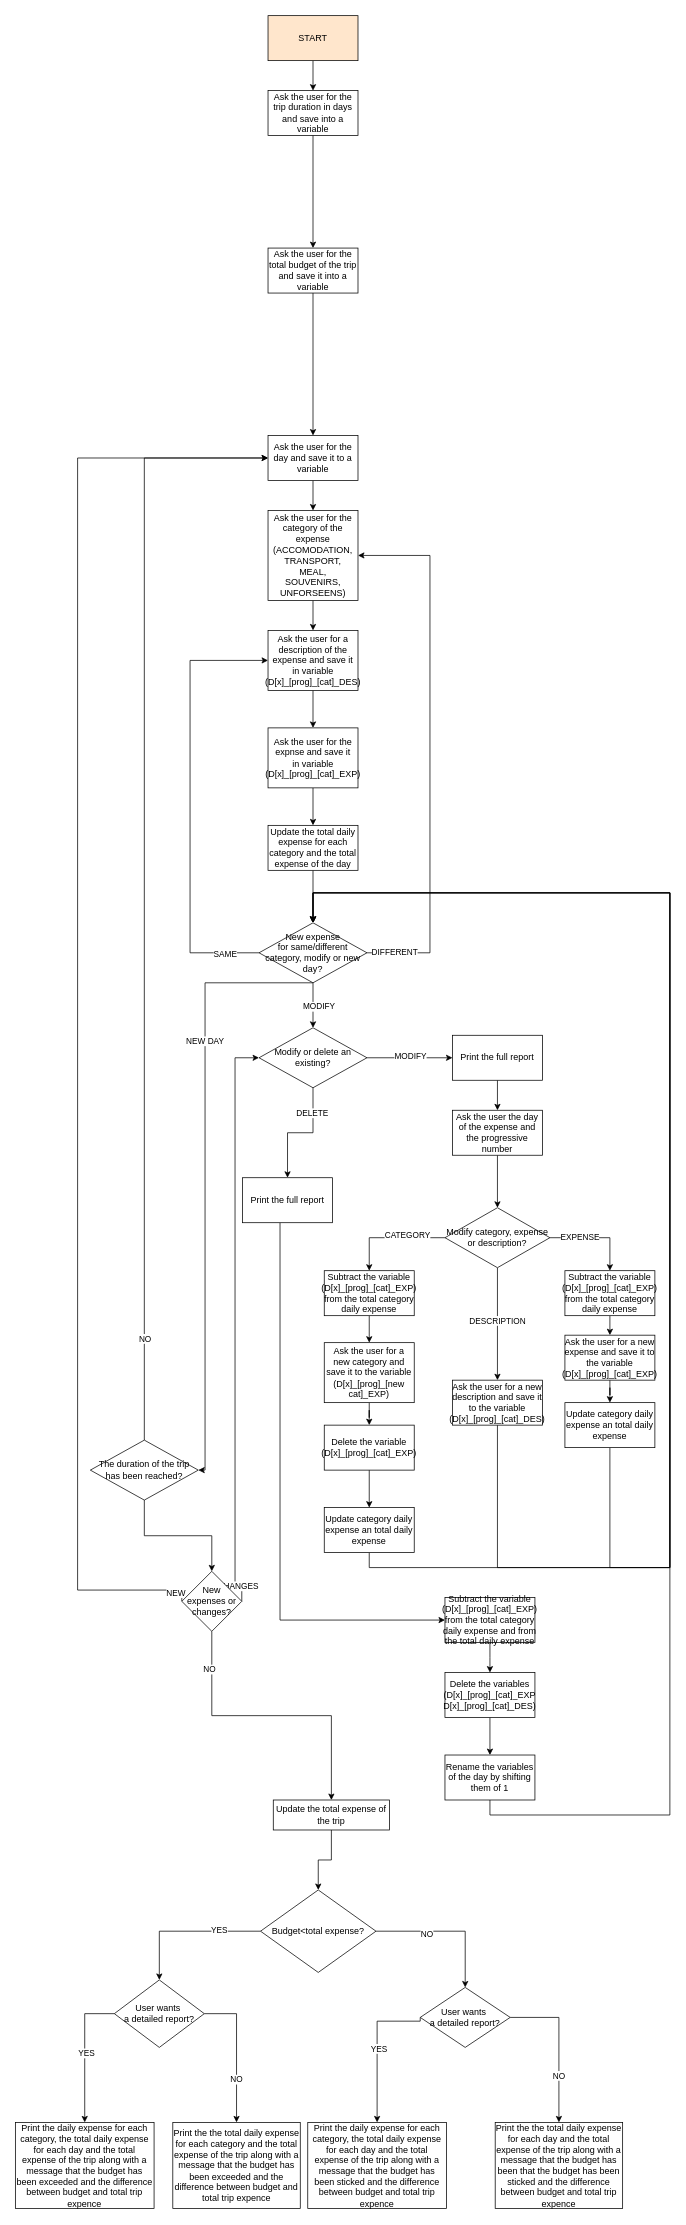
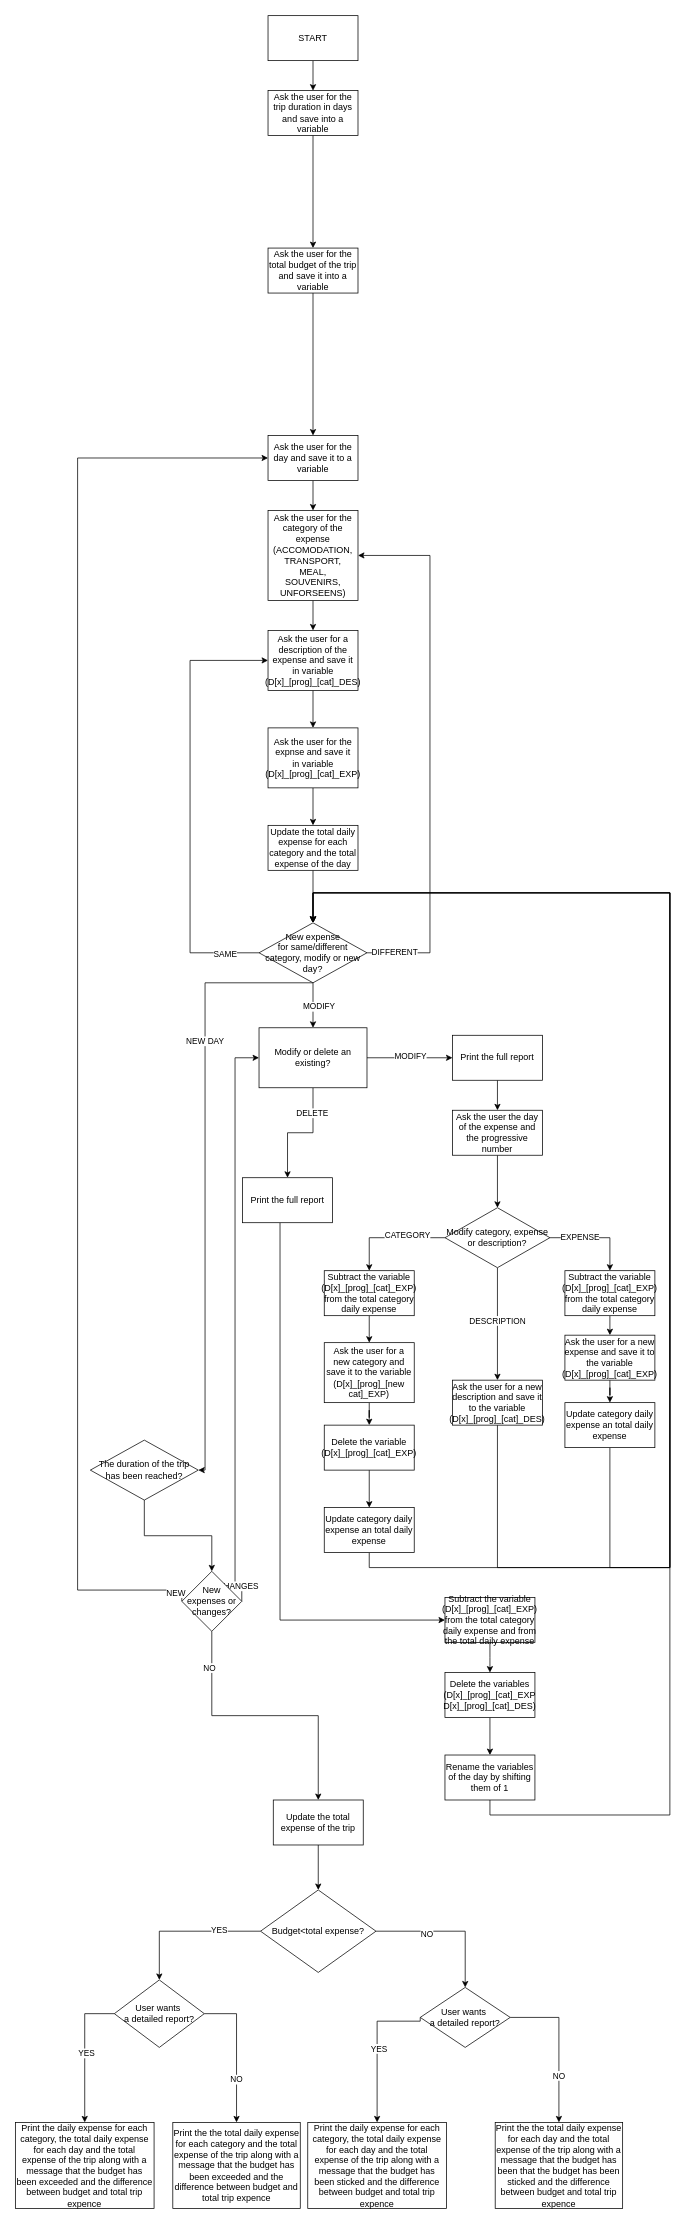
node "START": fillcolor #ffe6cc -> #ffffff
edge "The duration of the trip has been reached?" -> "Ask the user for the day and save it to a variable": removed, label "NO"
node "Modify or delete an existing?": shape diamond -> rectangle
node "Update the total expense of the trip": size 116x30 -> 90x45
